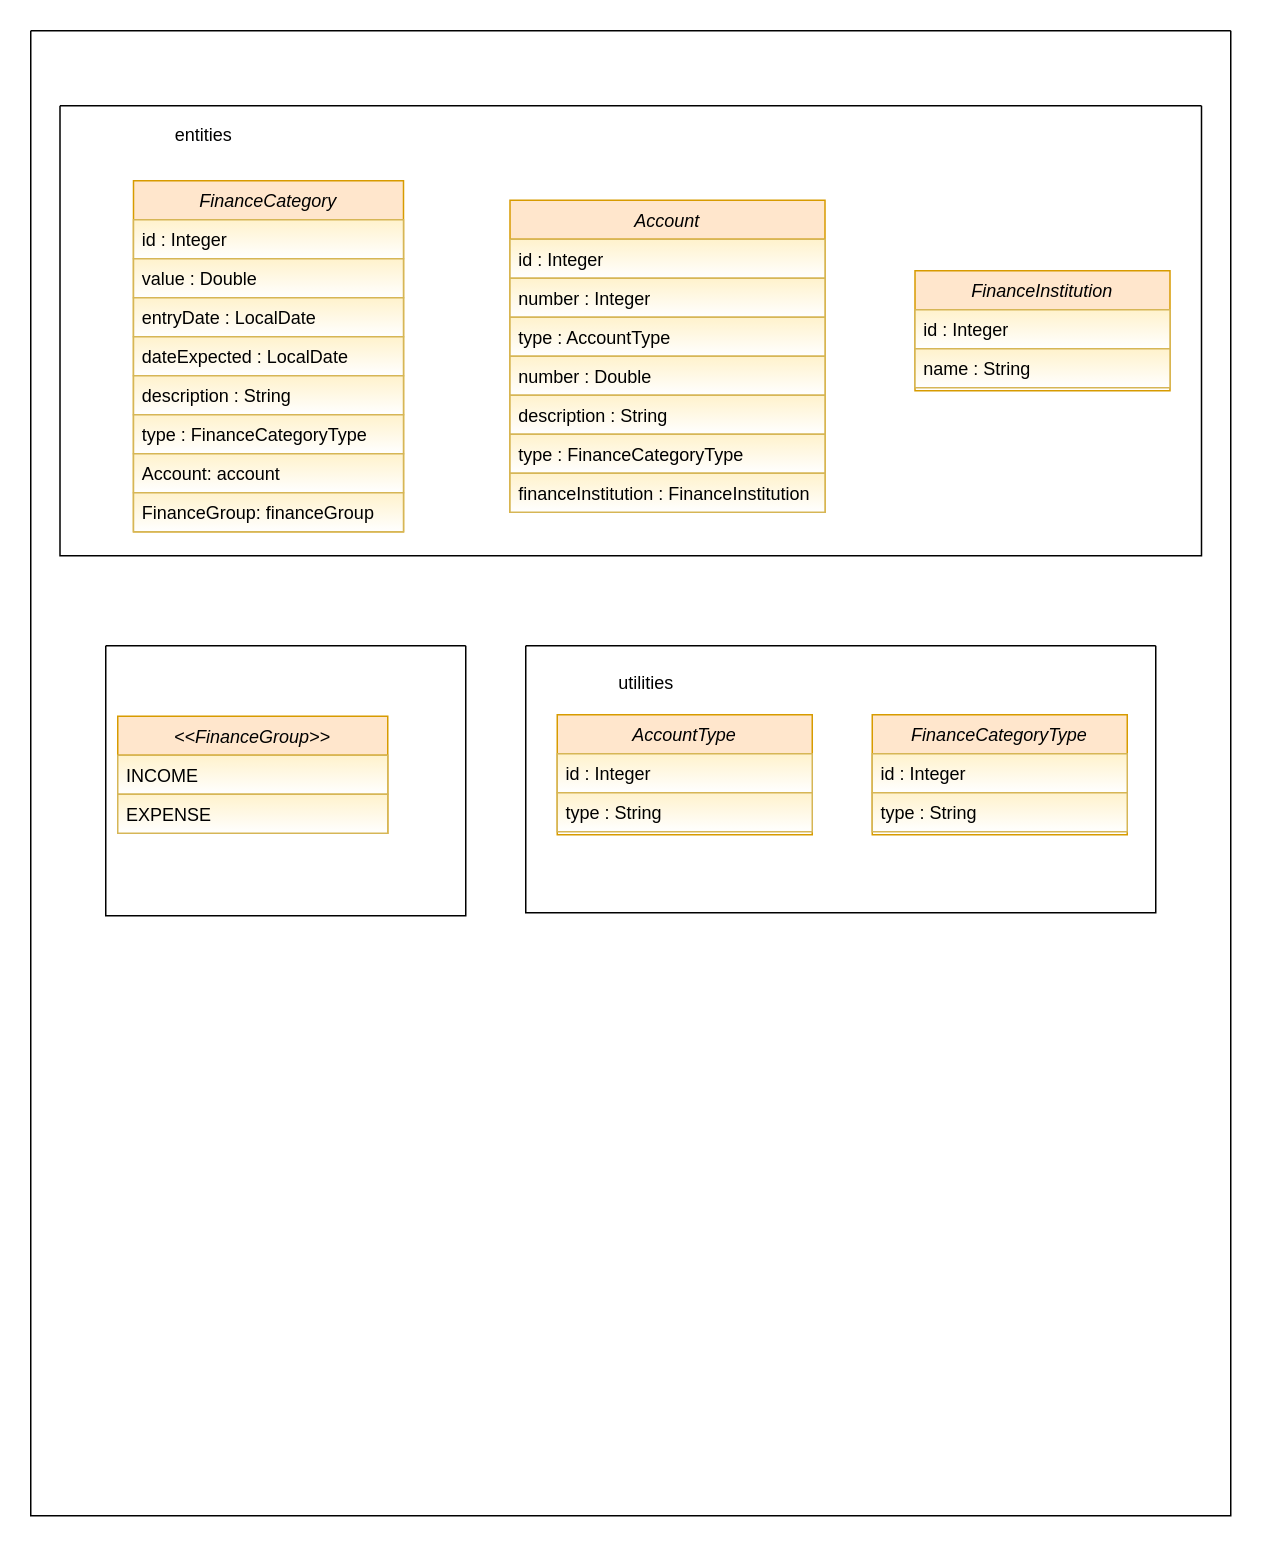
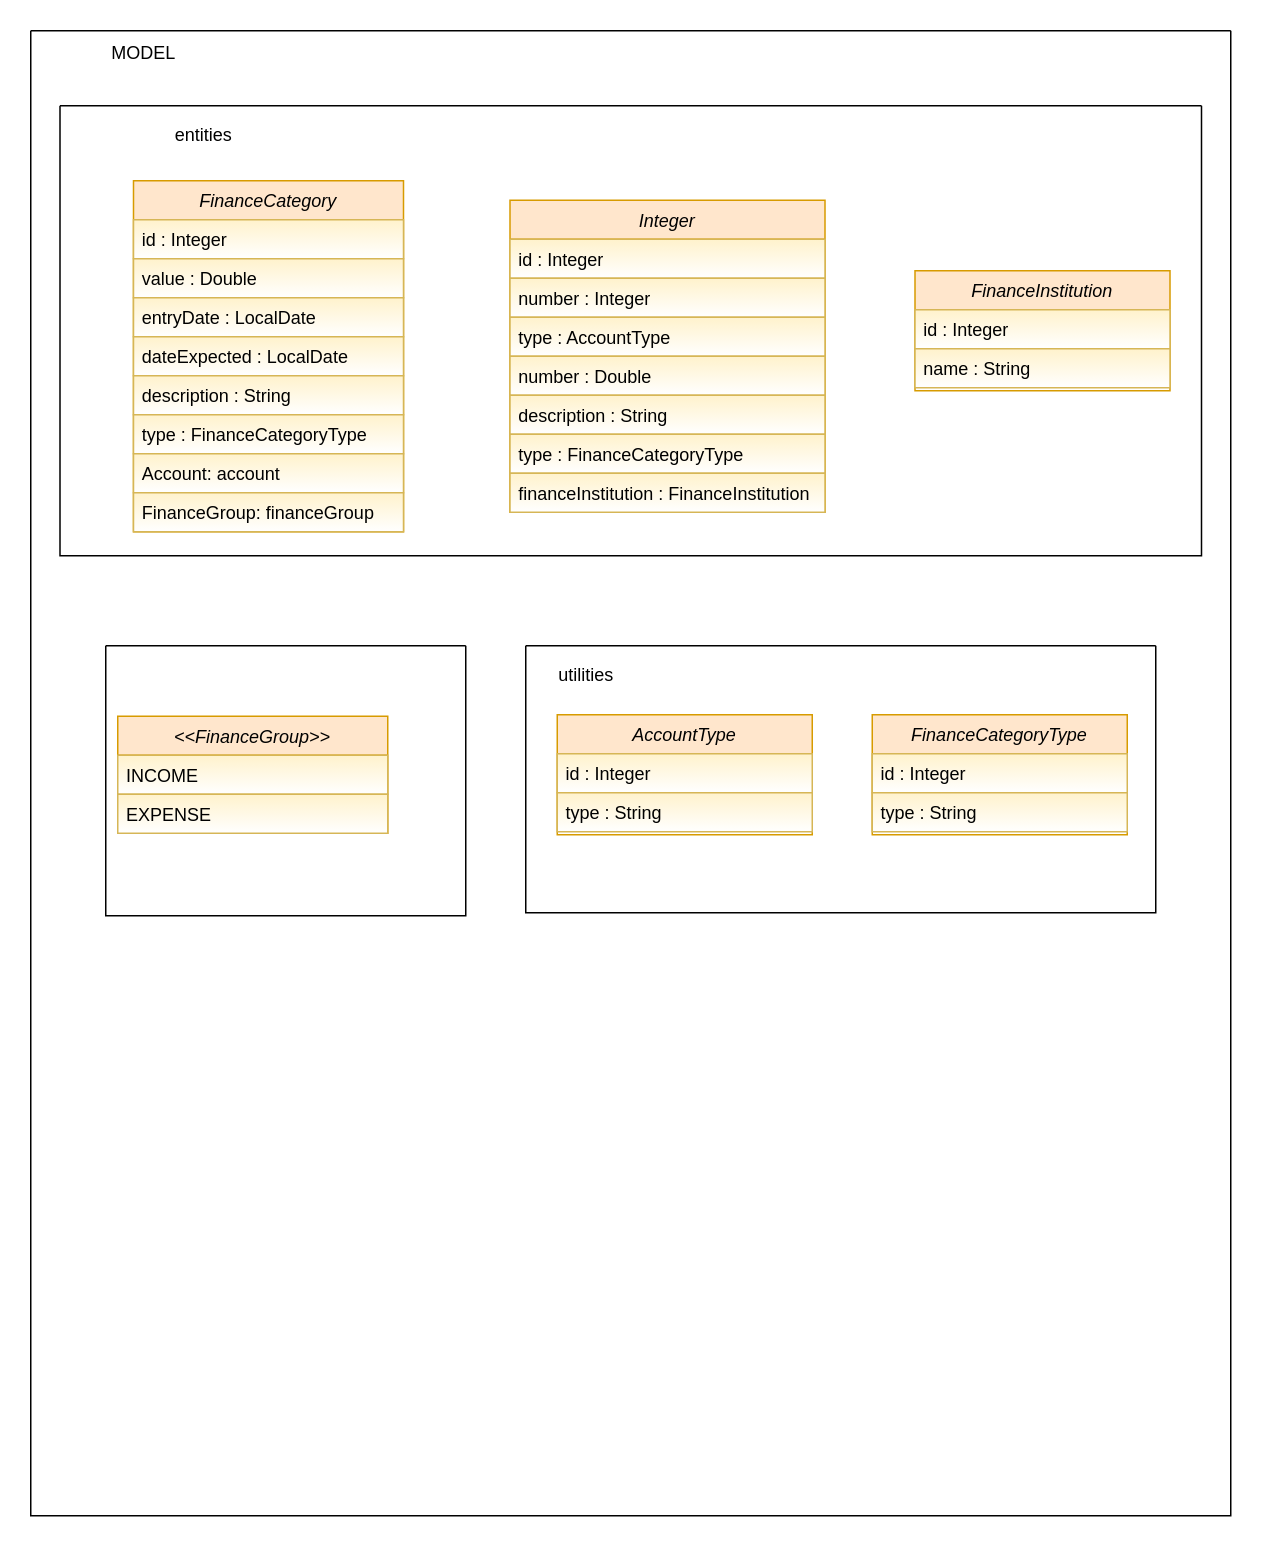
node "MODEL": added
node "Account": label "Account" -> "Integer"
node "utilities": moved (646, 683) -> (586, 676)
